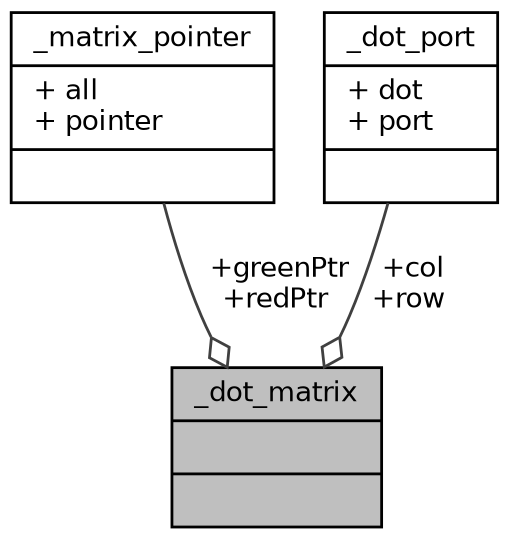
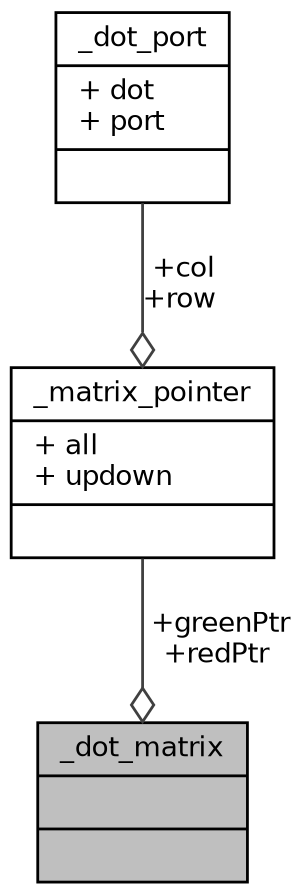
node "_matrix_pointer": text "+ pointer" -> "+ updown"
edge "_dot_port" -> "_dot_matrix": now "_dot_port" -> "_matrix_pointer"
